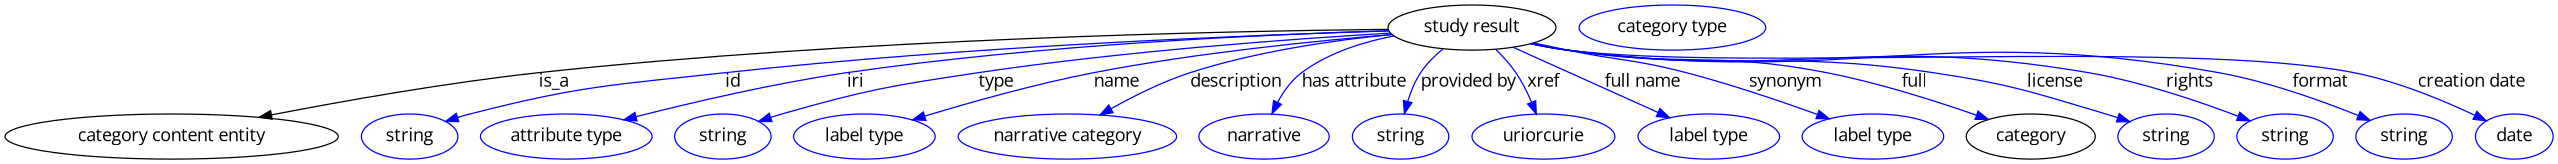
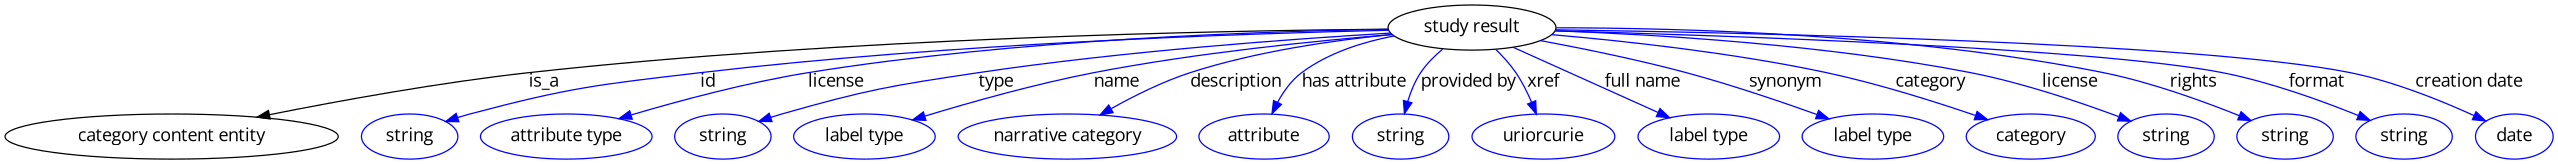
node "category type": removed
edge "study result" -> "attribute type": label "iri" -> "license"
edge "study result" -> "category": label "full" -> "category"
node "narrative": label "narrative" -> "attribute"
node "category": color black -> blue
